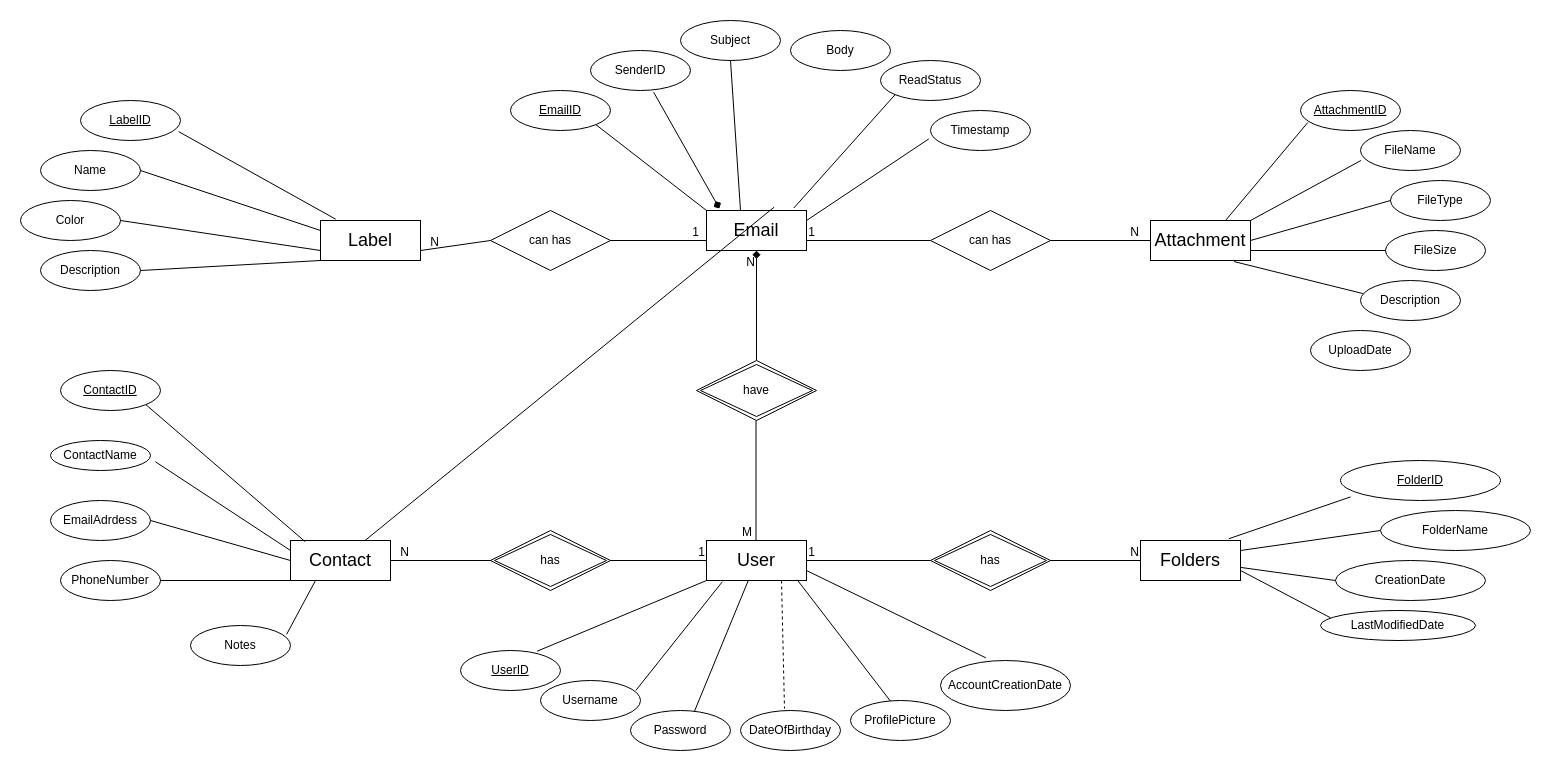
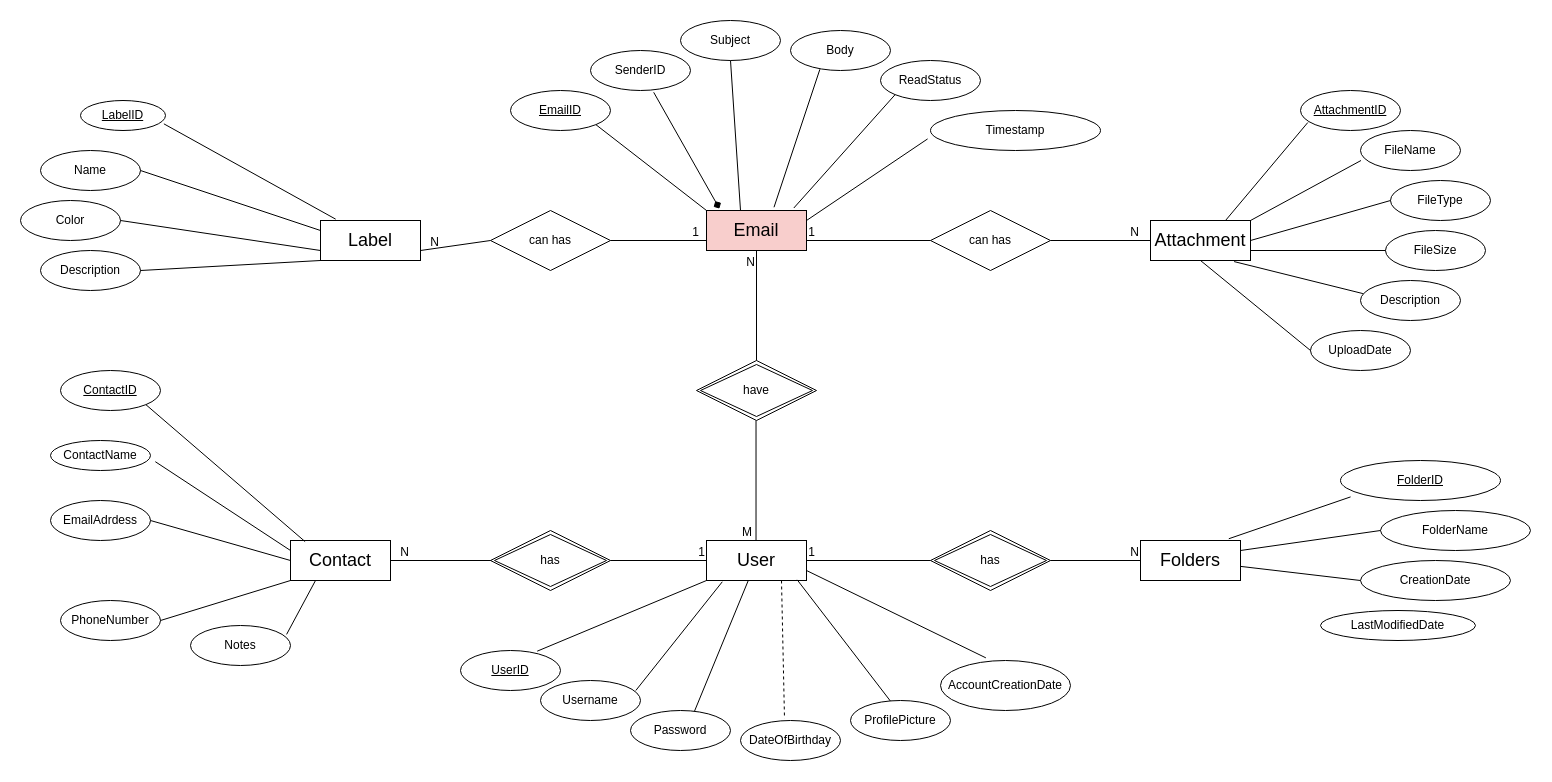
node "LabelID": size 100x40 -> 85x30
node "Timestamp": size 100x40 -> 170x40
node "Email": fillcolor #ffffff -> #f8cecc
edge "have" -> "Email": arrowhead diamond -> none
edge "Attachment" -- "UploadDate": added
edge "Email" -- "Contact": now "Email" -- "Body"
node "PhoneNumber": moved (111, 581) -> (111, 621)
node "CreationDate": moved (1411, 581) -> (1436, 581)
edge "Folders" -- "LastModifiedDate": removed
node "DateOfBirthday": moved (791, 731) -> (791, 741)
